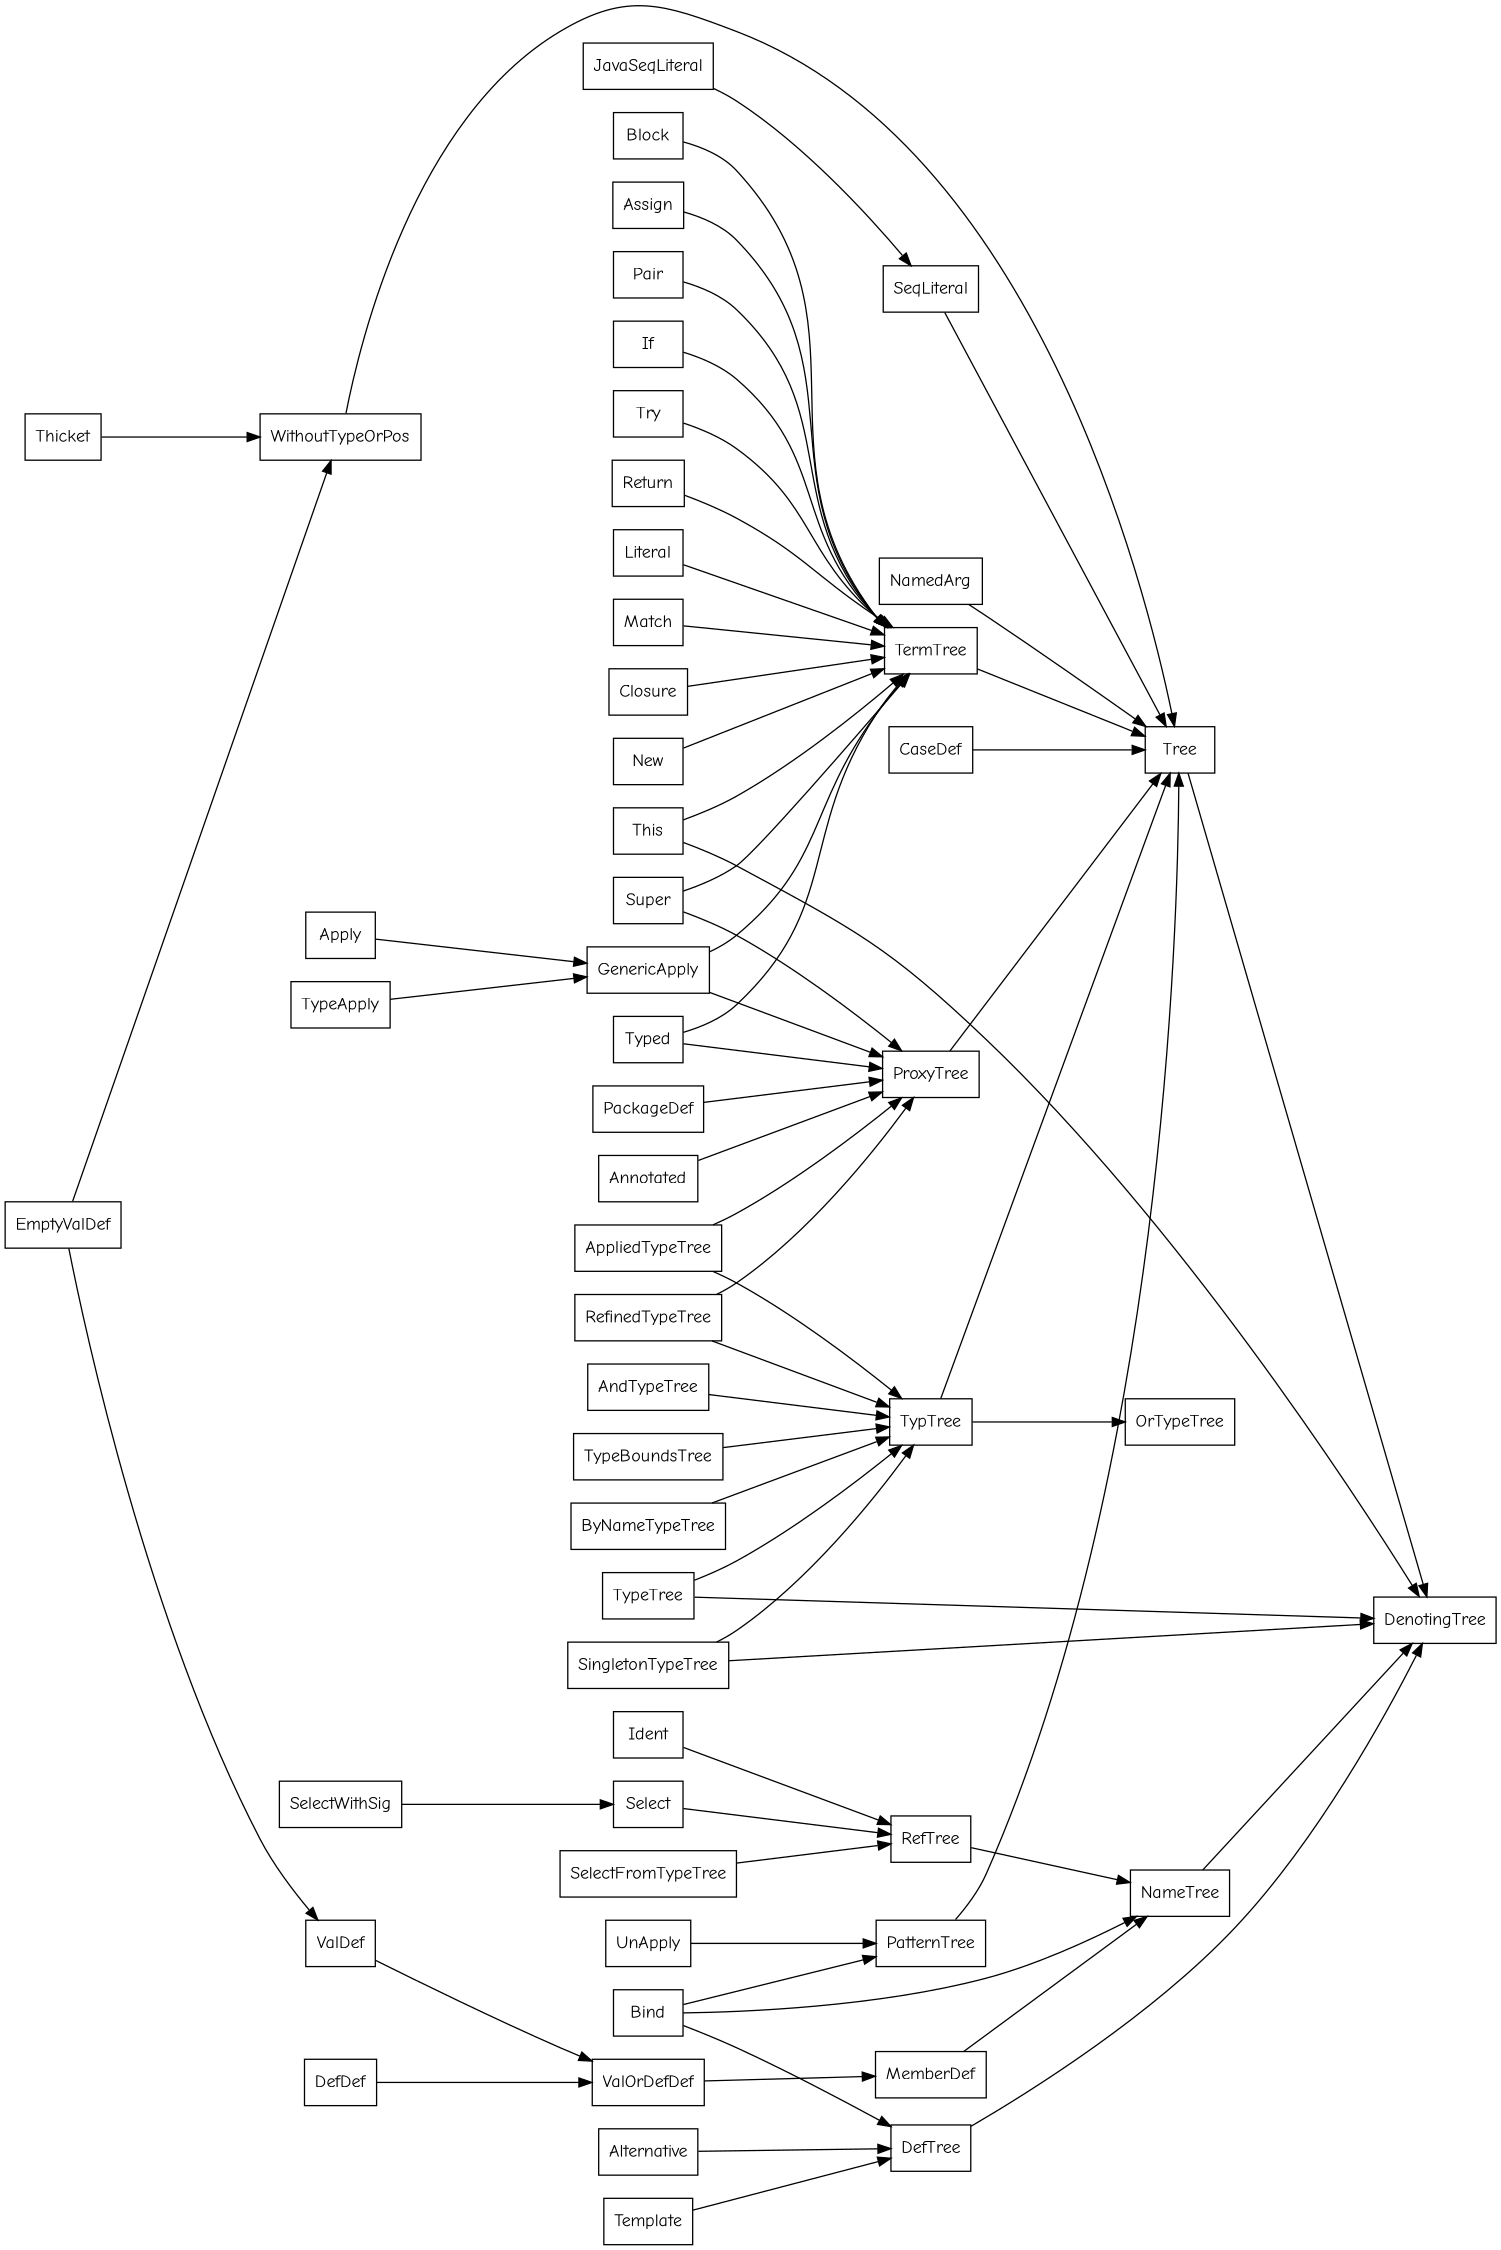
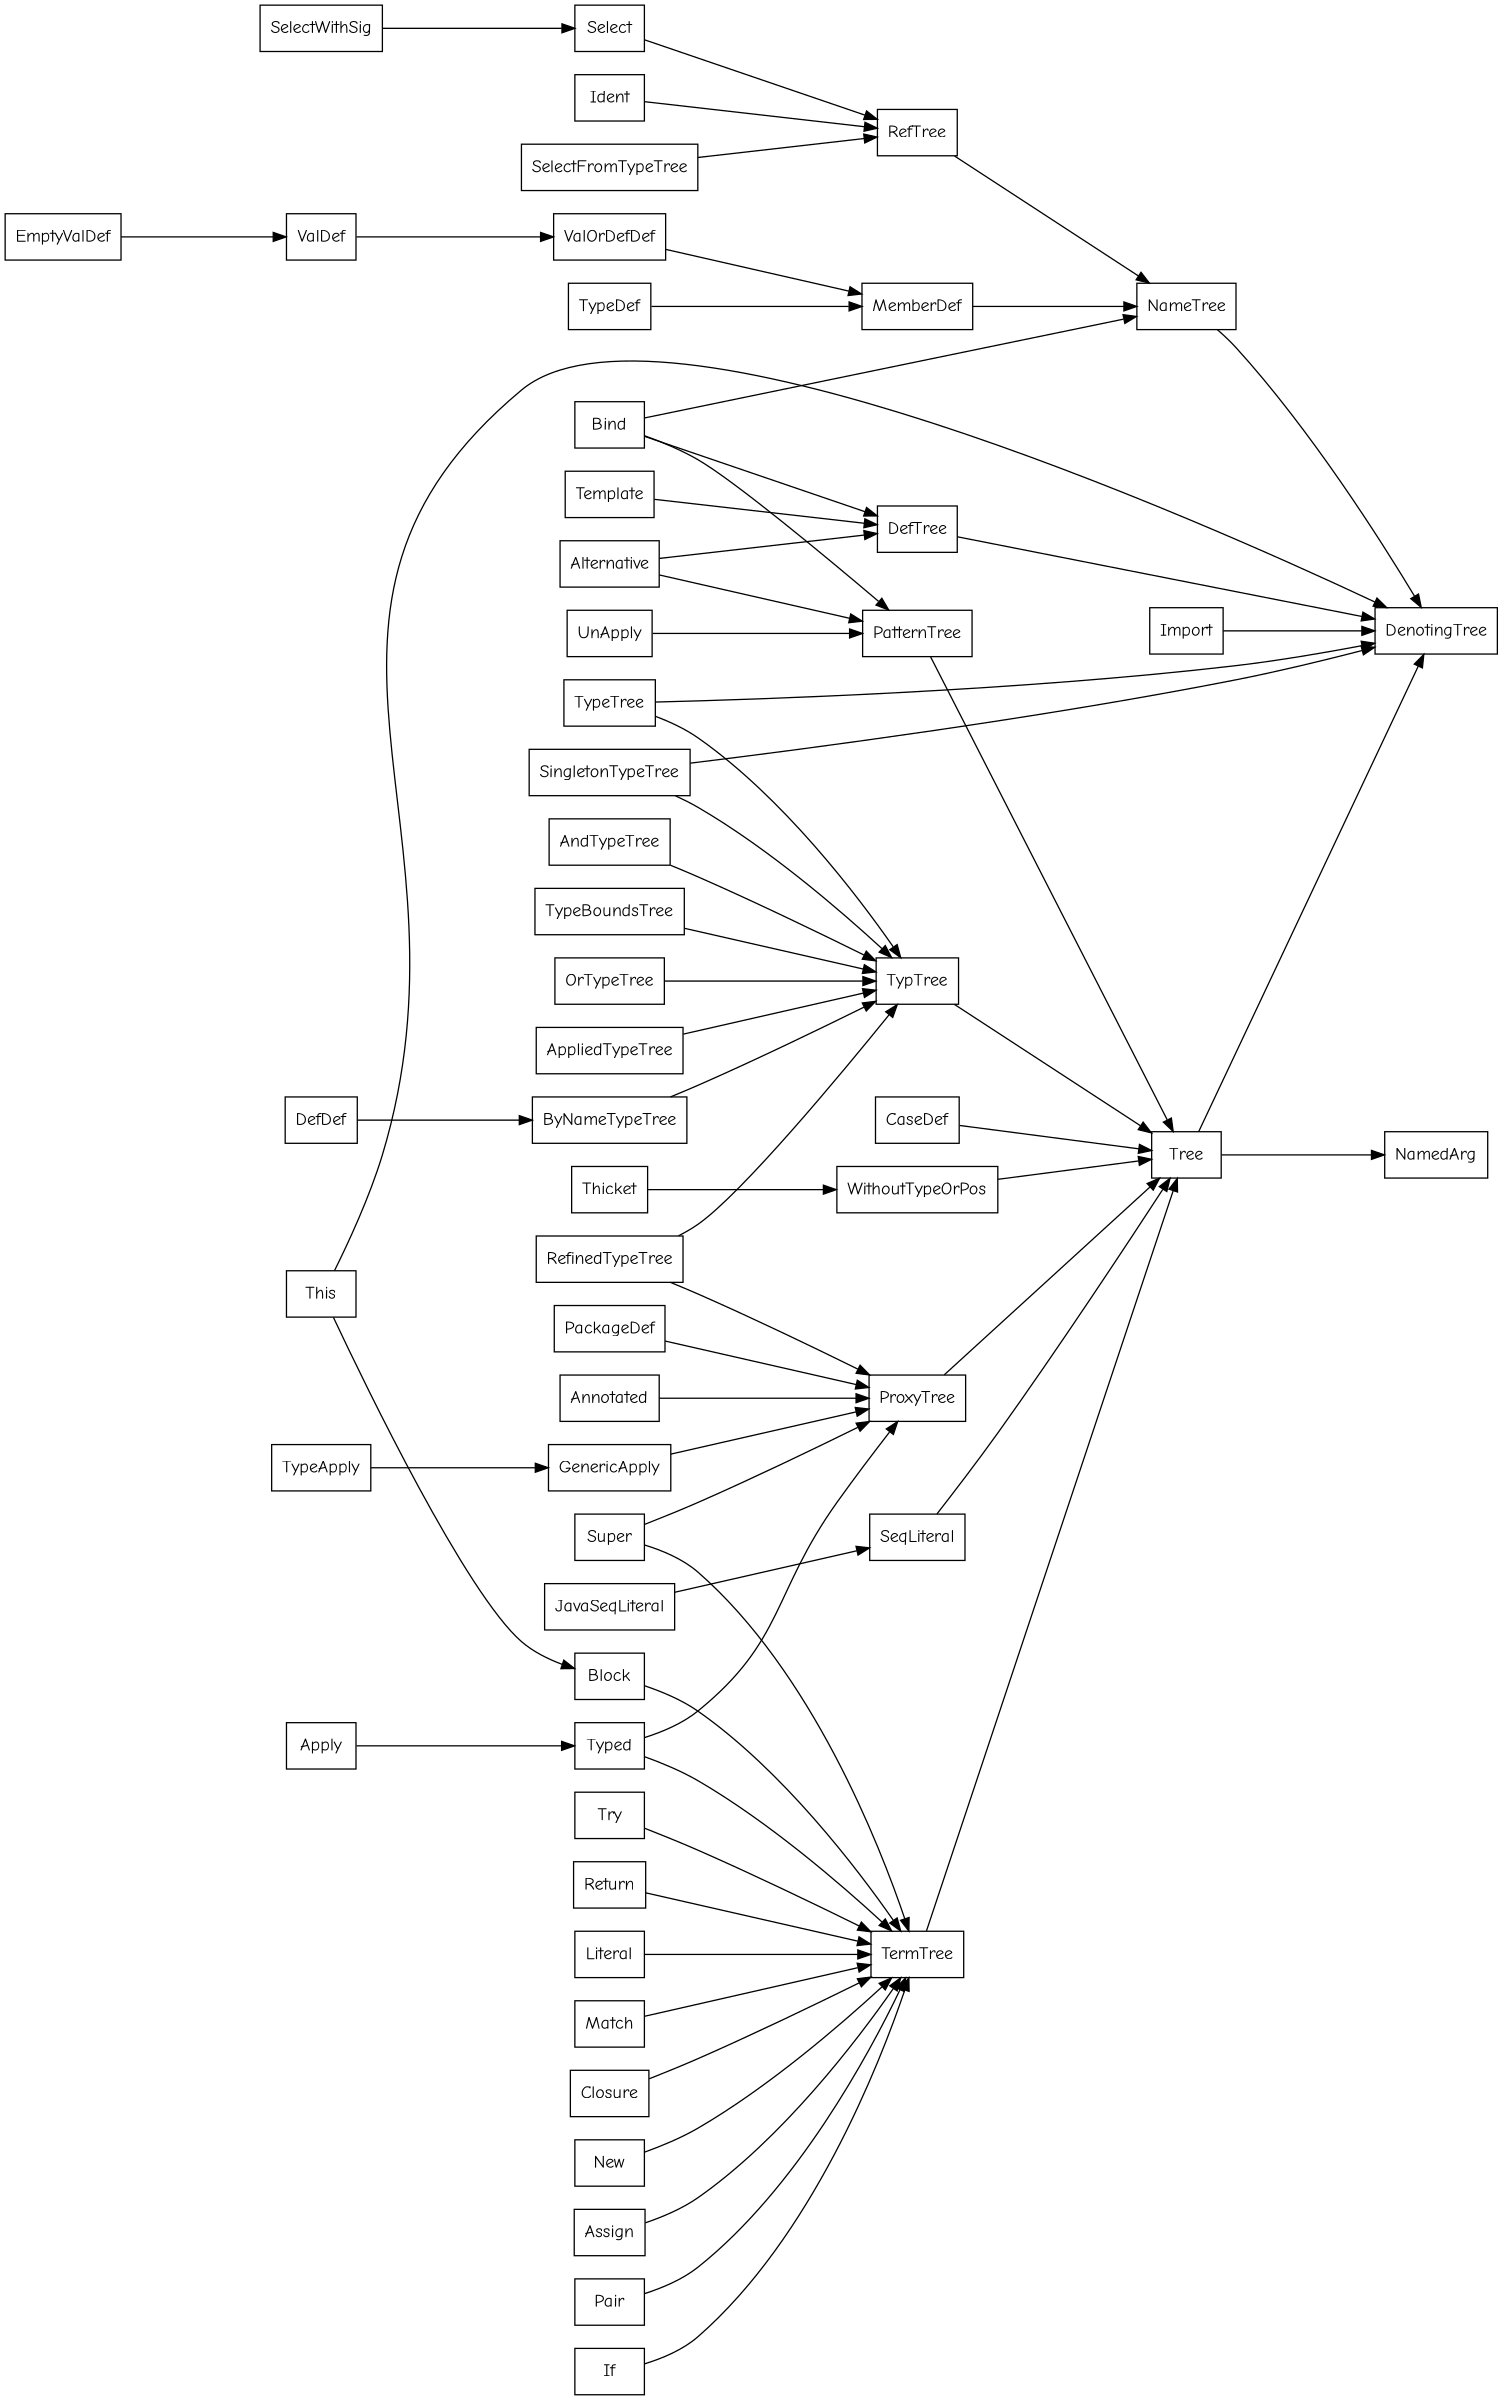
node "TypeDef": added
edge "Alternative" -> "PatternTree": added
node "Import": added
edge "NamedArg" -> "Tree": reversed
edge "This" -> "TermTree": now "This" -> "Block"
edge "GenericApply" -> "TermTree": removed
edge "EmptyValDef" -> "WithoutTypeOrPos": removed
edge "Apply" -> "GenericApply": now "Apply" -> "Typed"
edge "AppliedTypeTree" -> "ProxyTree": removed
edge "TypTree" -> "OrTypeTree": reversed
edge "DefDef" -> "ValOrDefDef": now "DefDef" -> "ByNameTypeTree"
